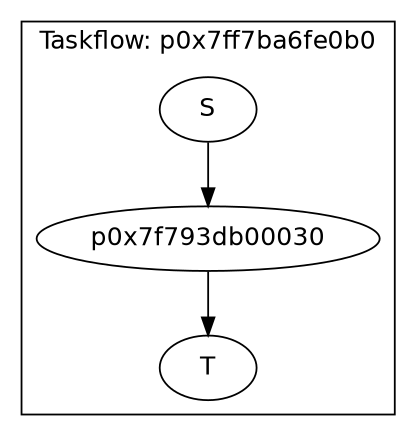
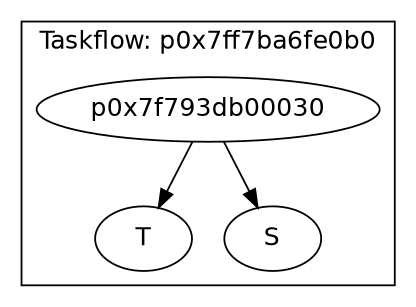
edge "S" -> "p0x7f793db00030": reversed
